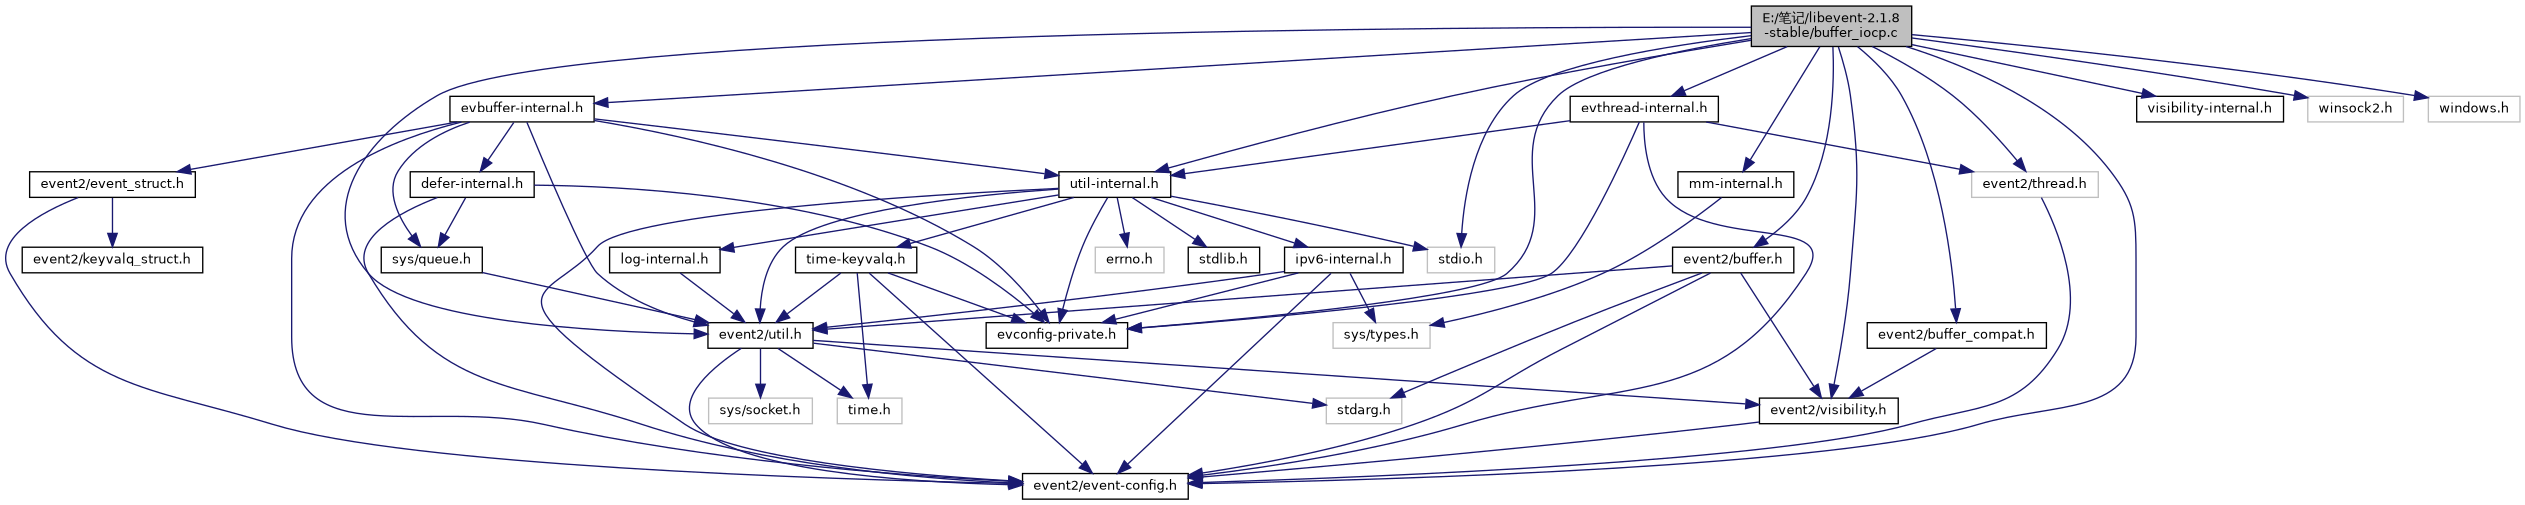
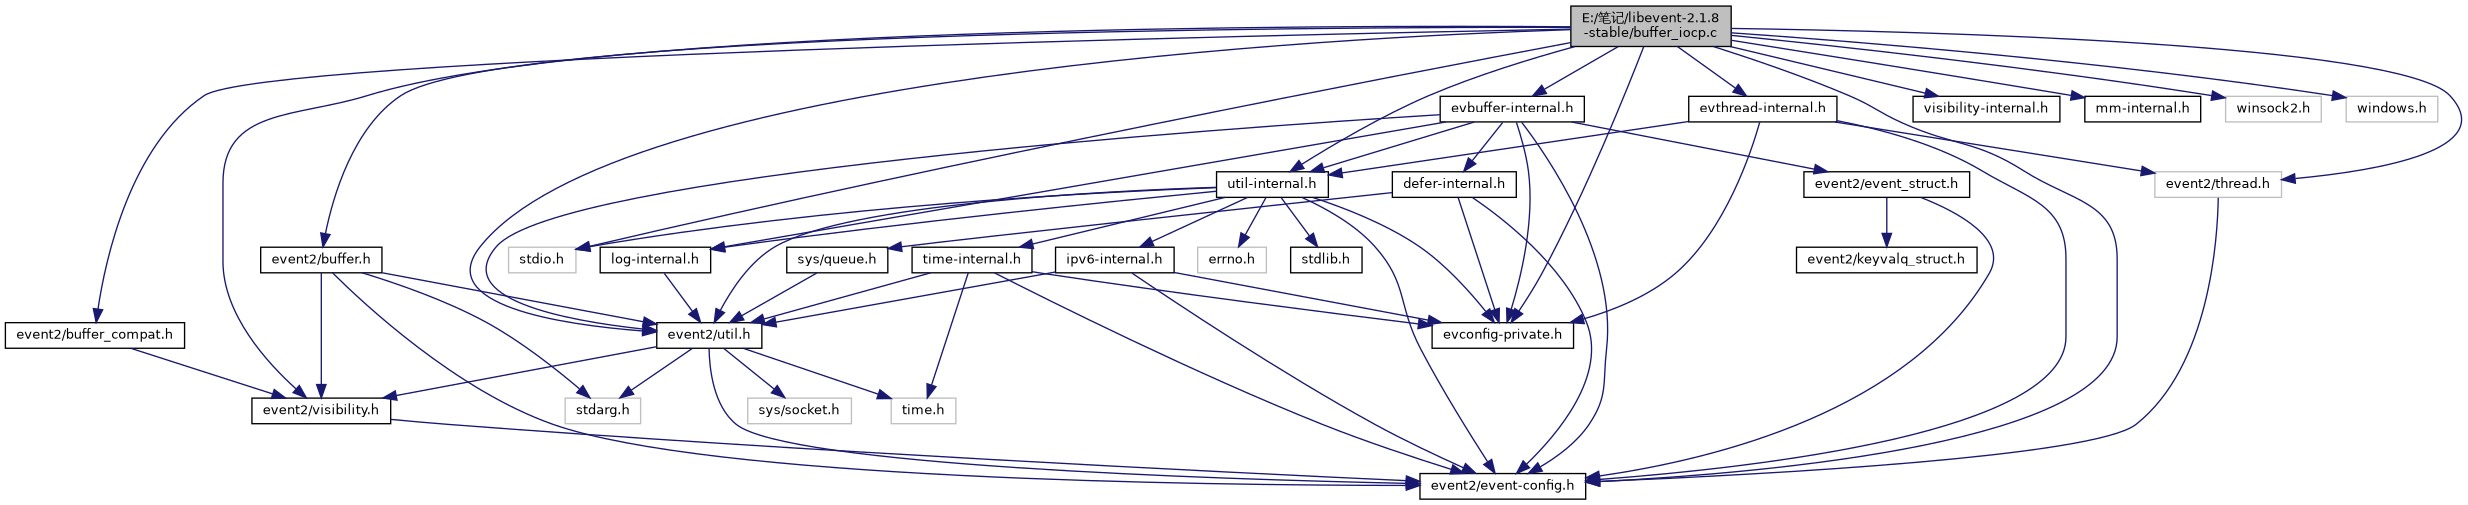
edge "evbuffer-internal.h" -> "sys/queue.h": now "evbuffer-internal.h" -> "log-internal.h"
node "time-keyvalq.h": label "time-keyvalq.h" -> "time-internal.h"
node "sys/types.h": removed
